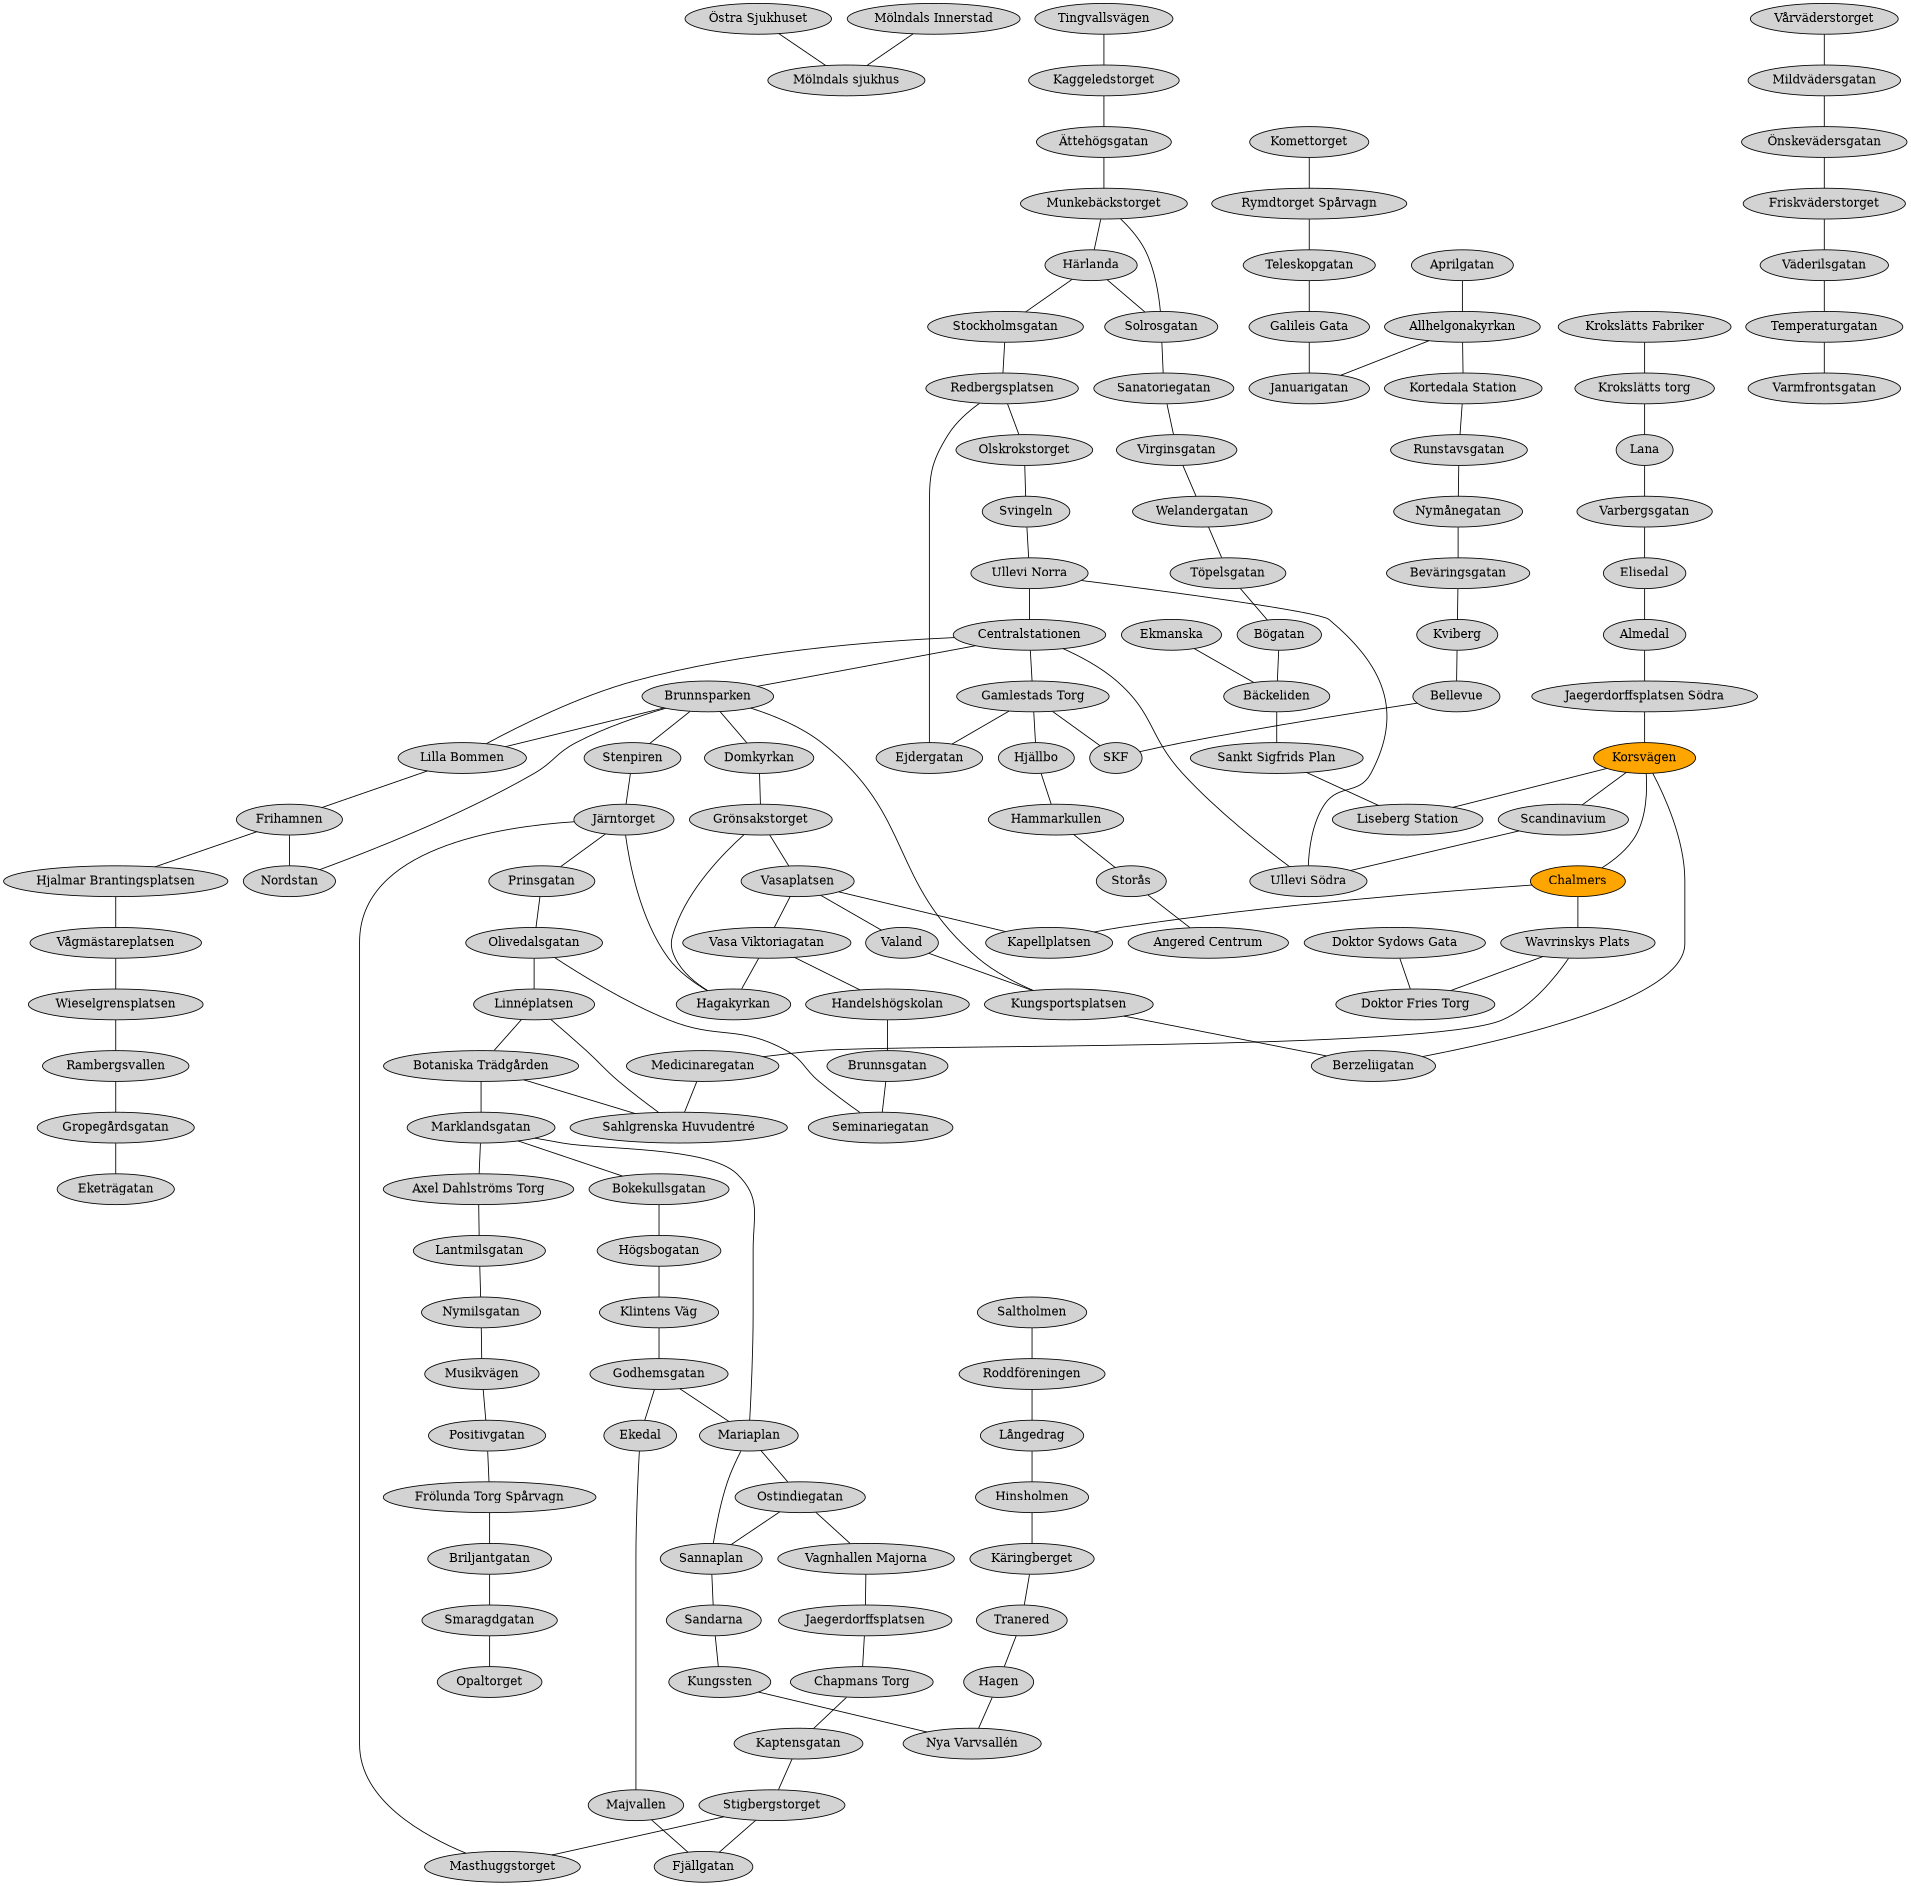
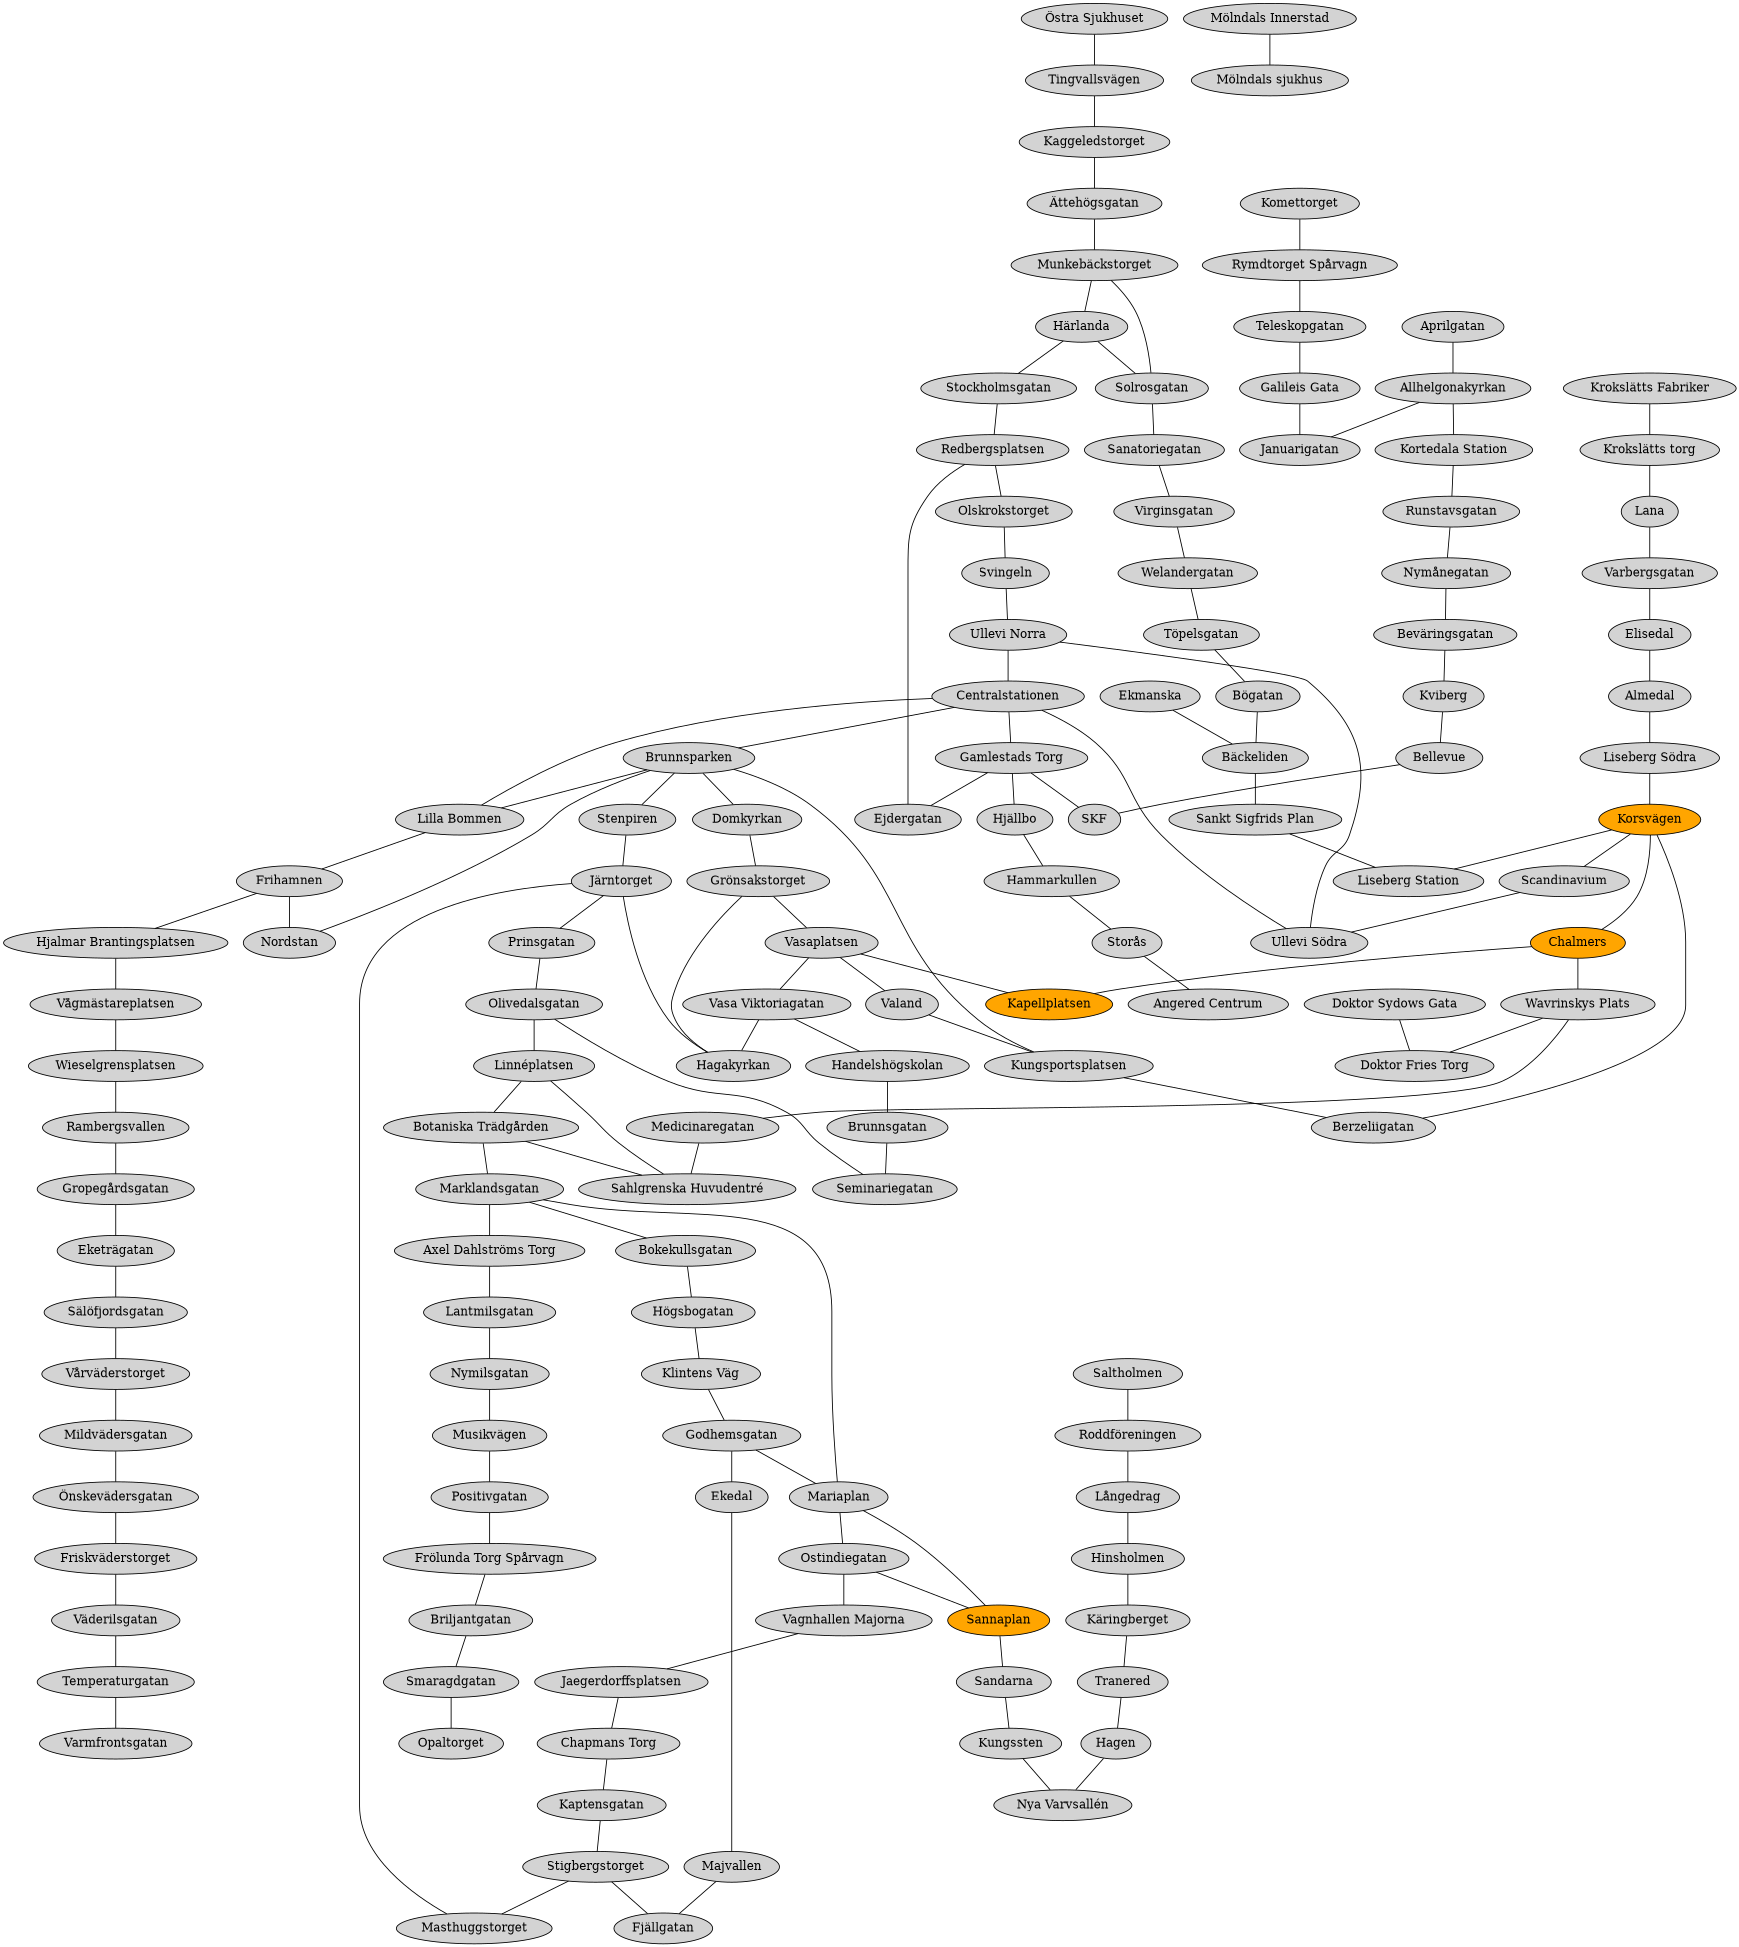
edge "Östra Sjukhuset" -- "Mölndals sjukhus": now "Östra Sjukhuset" -- "Tingvallsvägen"
node "Jaegerdorffsplatsen Södra": label "Jaegerdorffsplatsen Södra" -> "Liseberg Södra"
node "Kapellplatsen": fillcolor lightgrey -> orange
node "Sälöfjordsgatan": added
node "Sannaplan": fillcolor lightgrey -> orange
